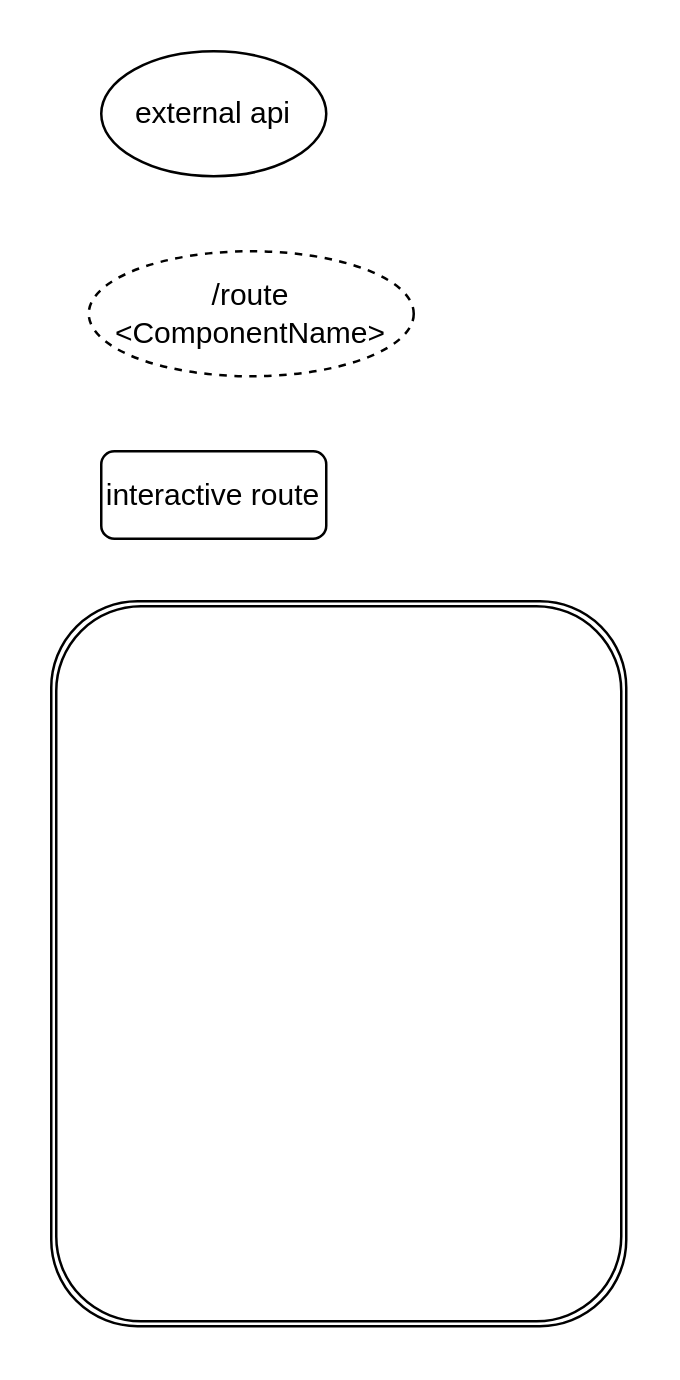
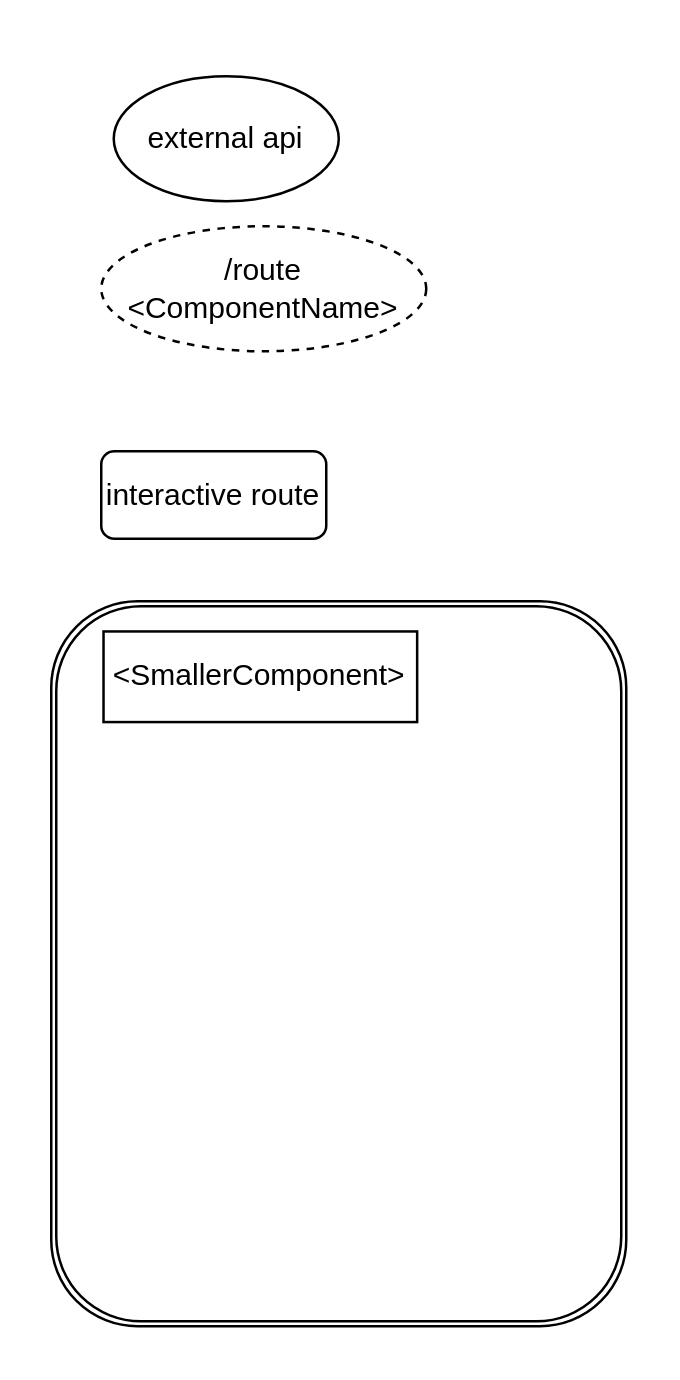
node "external api": moved (214, 114) -> (226, 139)
node "/route <ComponentName>": moved (251, 314) -> (264, 289)
node "<SmallerComponent>": added
